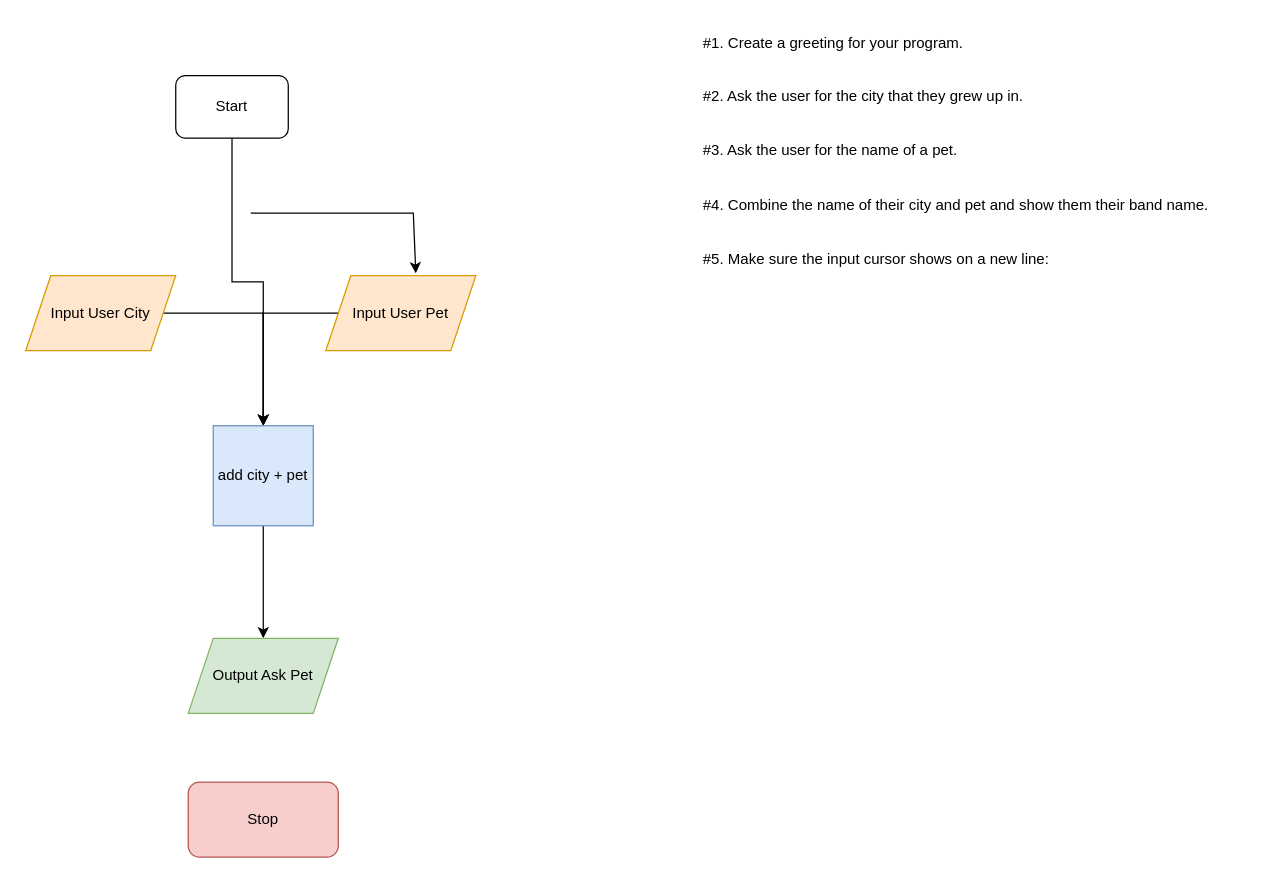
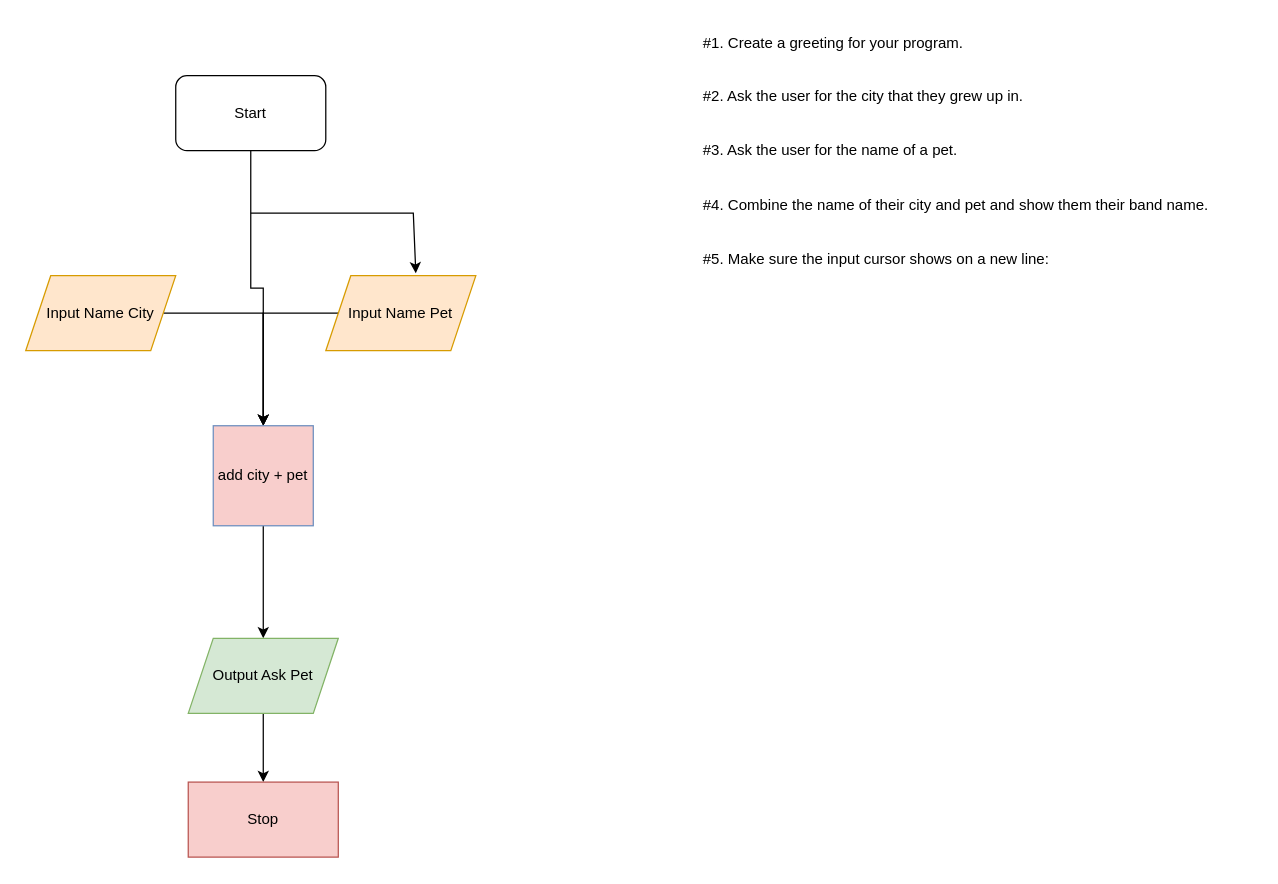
node "Start": size 113x63 -> 150x75
node "Input User City": label "Input User City" -> "Input Name City"
node "Input User Pet": label "Input User Pet" -> "Input Name Pet"
node "add city + pet": fillcolor #dae8fc -> #f8cecc
edge "Output Ask Pet" -> "Stop": added
node "Stop": shape rounded rectangle -> rectangle
